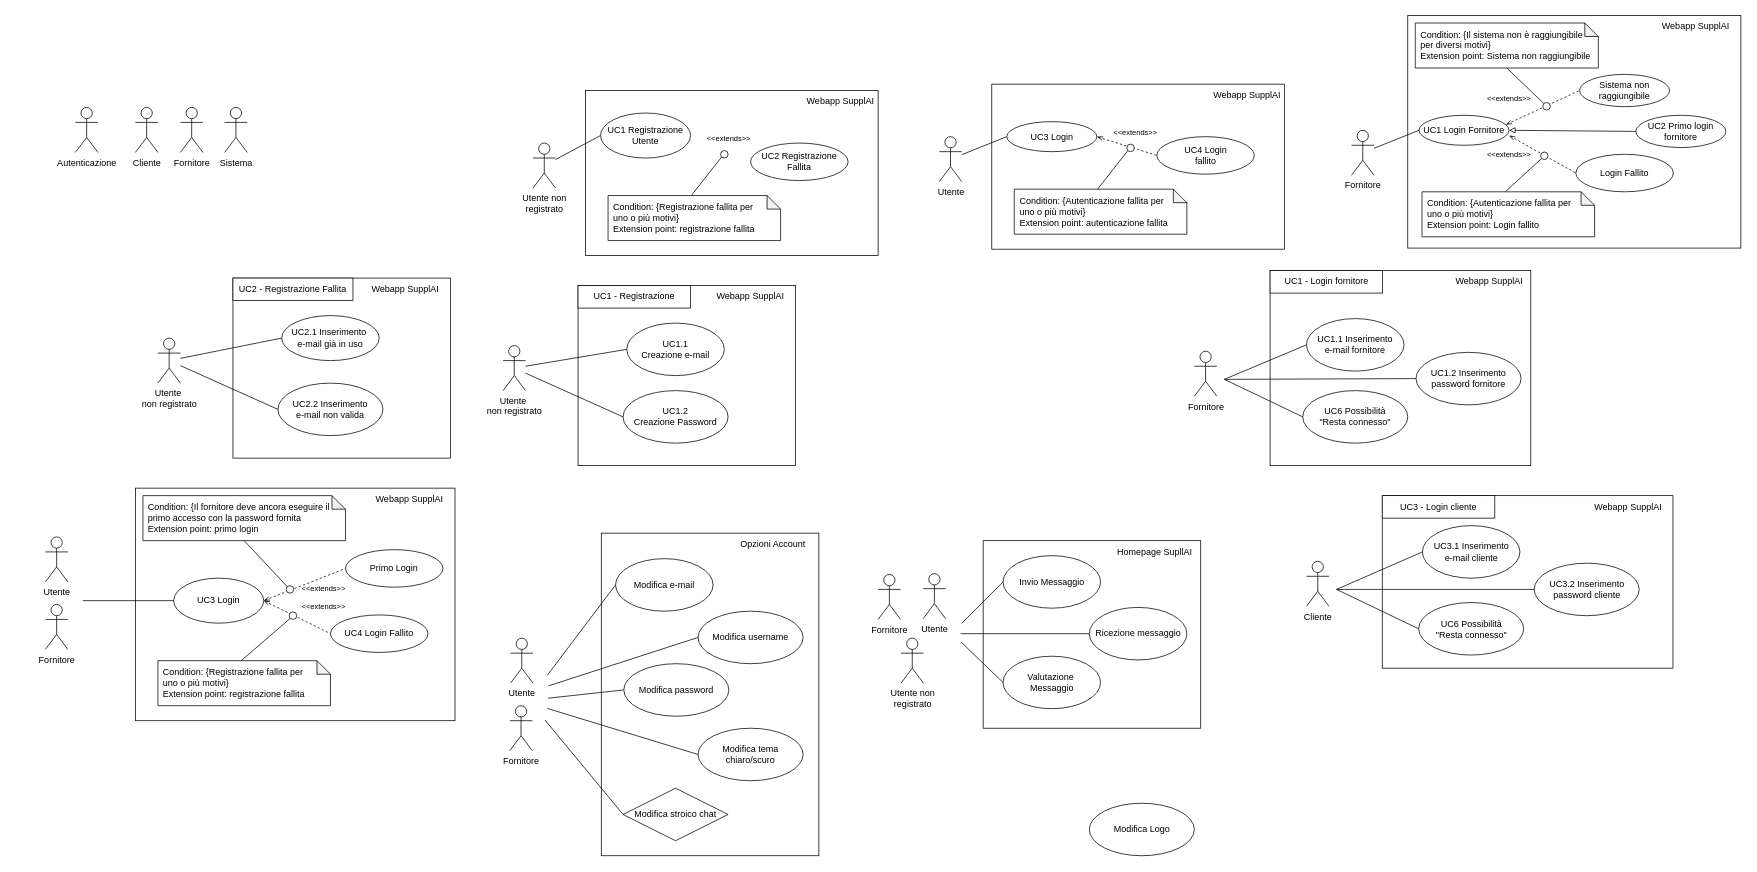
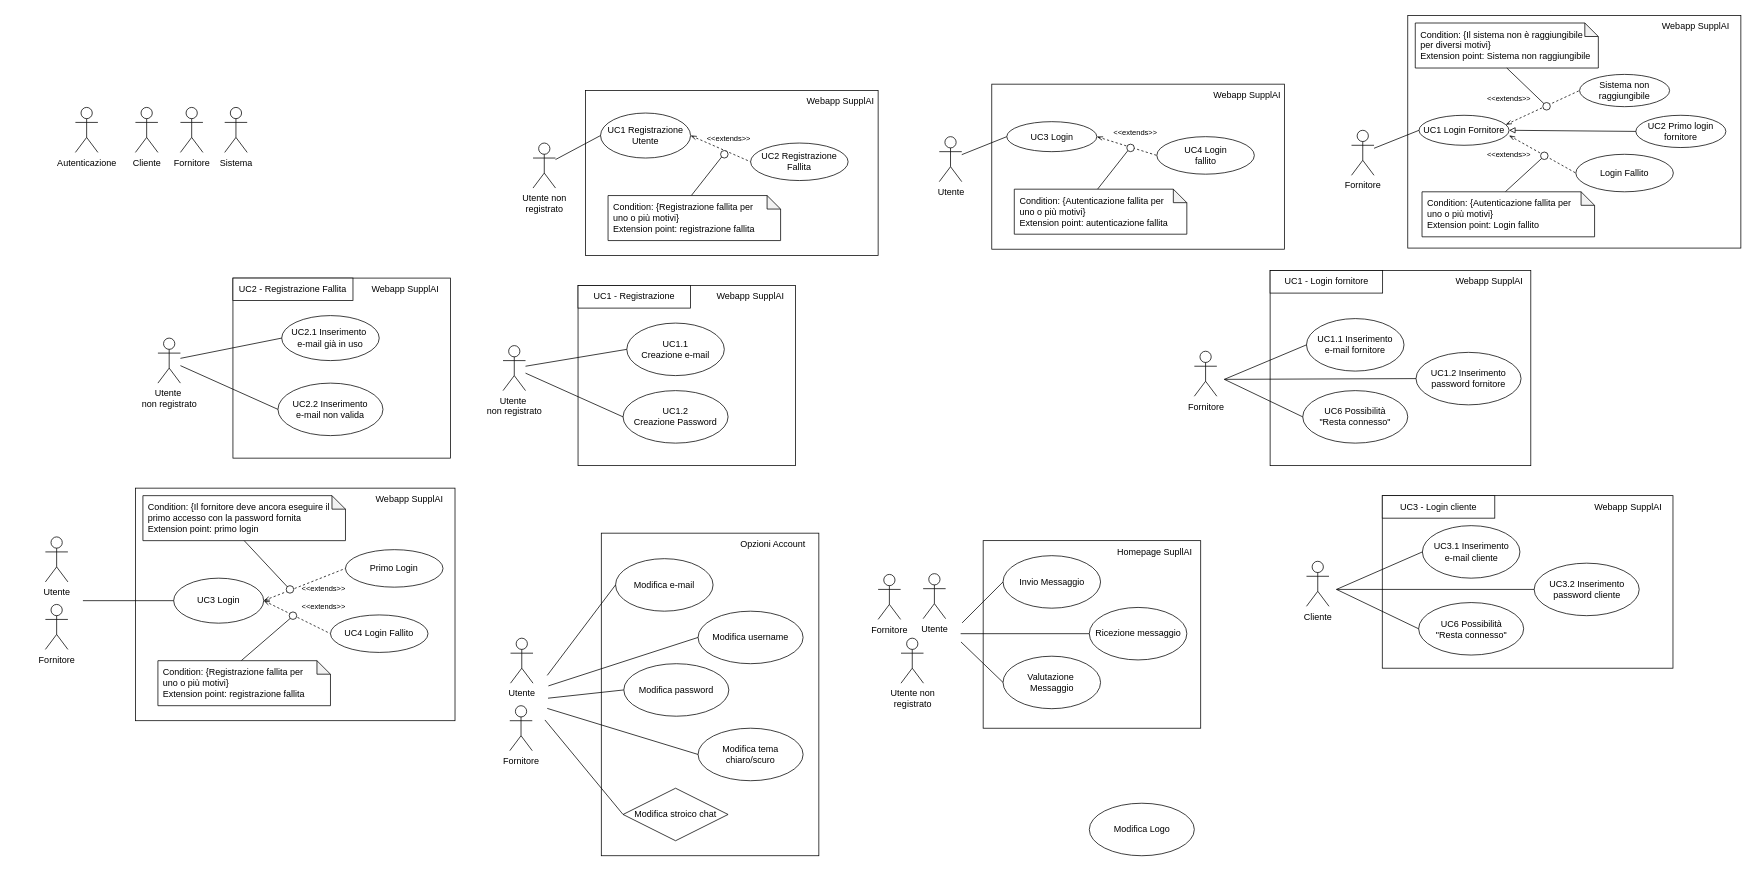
edge "UC2 Registrazione Fallita" -> "UC1 Registrazione Utente": added
